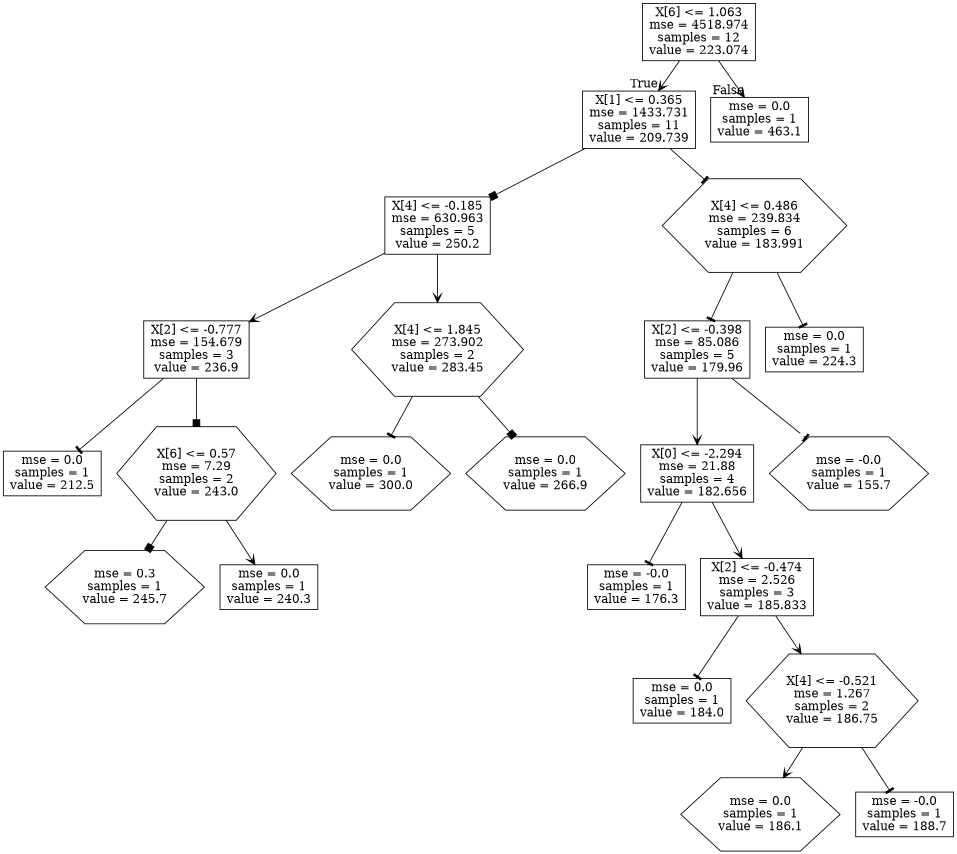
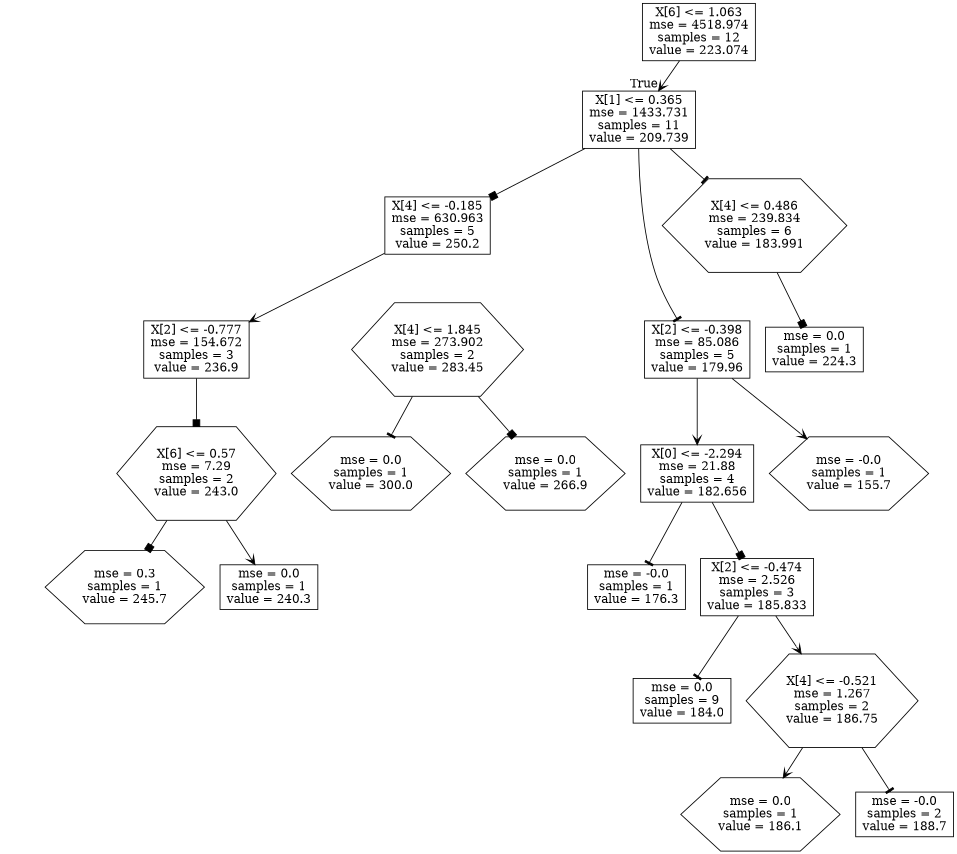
node "mse = 0.0 samples = 1 value = 463.1": removed
edge "X[4] <= -0.185 mse = 630.963 samples = 5 value = 250.2" -> "X[4] <= 1.845 mse = 273.902 samples = 2 value = 283.45": removed
edge "X[4] <= 0.486 mse = 239.834 samples = 6 value = 183.991" -> "X[2] <= -0.398 mse = 85.086 samples = 5 value = 179.96": now "X[1] <= 0.365 mse = 1433.731 samples = 11 value = 209.739" -> "X[2] <= -0.398 mse = 85.086 samples = 5 value = 179.96"
edge "X[4] <= 0.486 mse = 239.834 samples = 6 value = 183.991" -> "mse = 0.0 samples = 1 value = 224.3": arrowhead tee -> box
node "X[2] <= -0.777 mse = 154.679 samples = 3 value = 236.9": label "X[2] <= -0.777 mse = 154.679 samples = 3 value = 236.9" -> "X[2] <= -0.777 mse = 154.672 samples = 3 value = 236.9"
edge "X[2] <= -0.398 mse = 85.086 samples = 5 value = 179.96" -> "mse = -0.0 samples = 1 value = 155.7": arrowhead tee -> vee
node "mse = 0.0 samples = 1 value = 212.5": removed
edge "X[0] <= -2.294 mse = 21.88 samples = 4 value = 182.656" -> "X[2] <= -0.474 mse = 2.526 samples = 3 value = 185.833": arrowhead vee -> box
node "mse = 0.0 samples = 1 value = 184.0": label "mse = 0.0 samples = 1 value = 184.0" -> "mse = 0.0 samples = 9 value = 184.0"
node "mse = -0.0 samples = 1 value = 188.7": label "mse = -0.0 samples = 1 value = 188.7" -> "mse = -0.0 samples = 2 value = 188.7"
